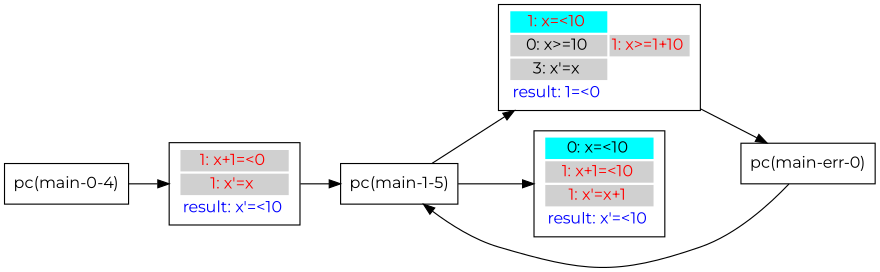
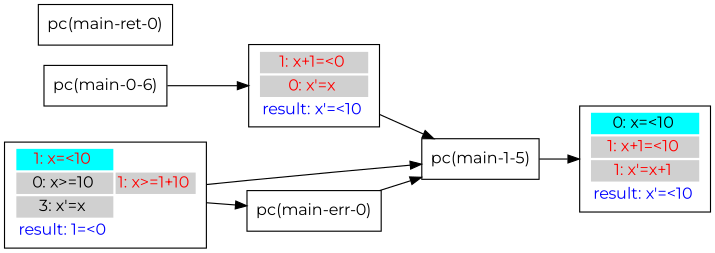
node "pc(main-ret-0)": added
edge "pc(main-1-5)" -> "1: x=<10": reversed
node "pc(main-0-4)": label "pc(main-0-4)" -> "pc(main-0-6)"
node "1: x+1=<0": text "1: x'=x" -> "0: x'=x"
